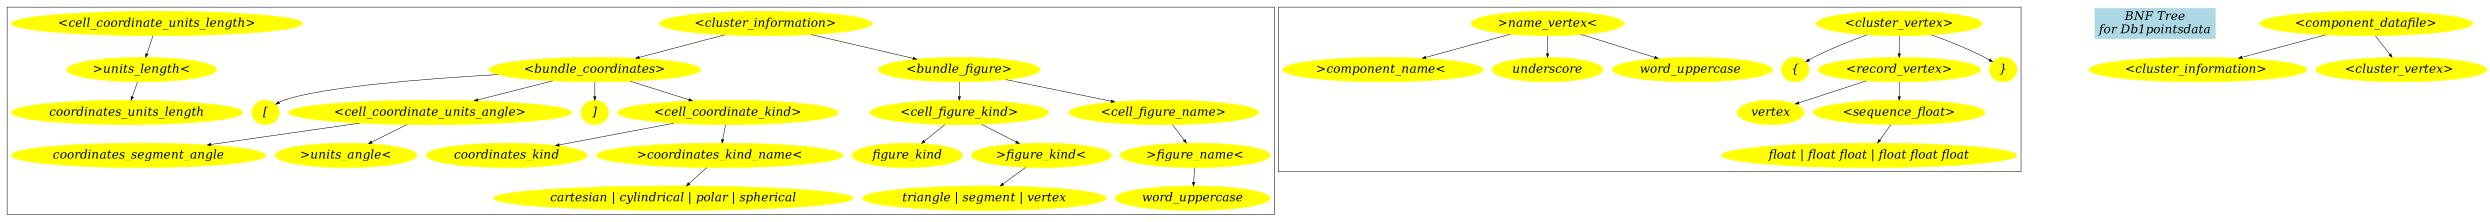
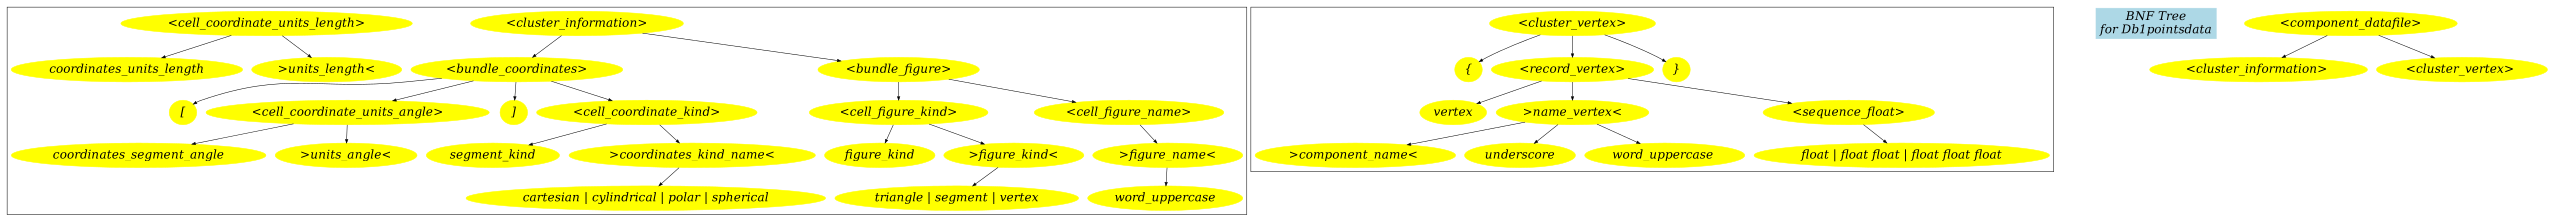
edge ">units_length<" -- "coordinates_units_length": now "<cell_coordinate_units_length>" -- "coordinates_units_length"
edge "<record_vertex>" -- ">name_vertex<": added
node "coordinates_kind": label "coordinates_kind" -> "segment_kind"
